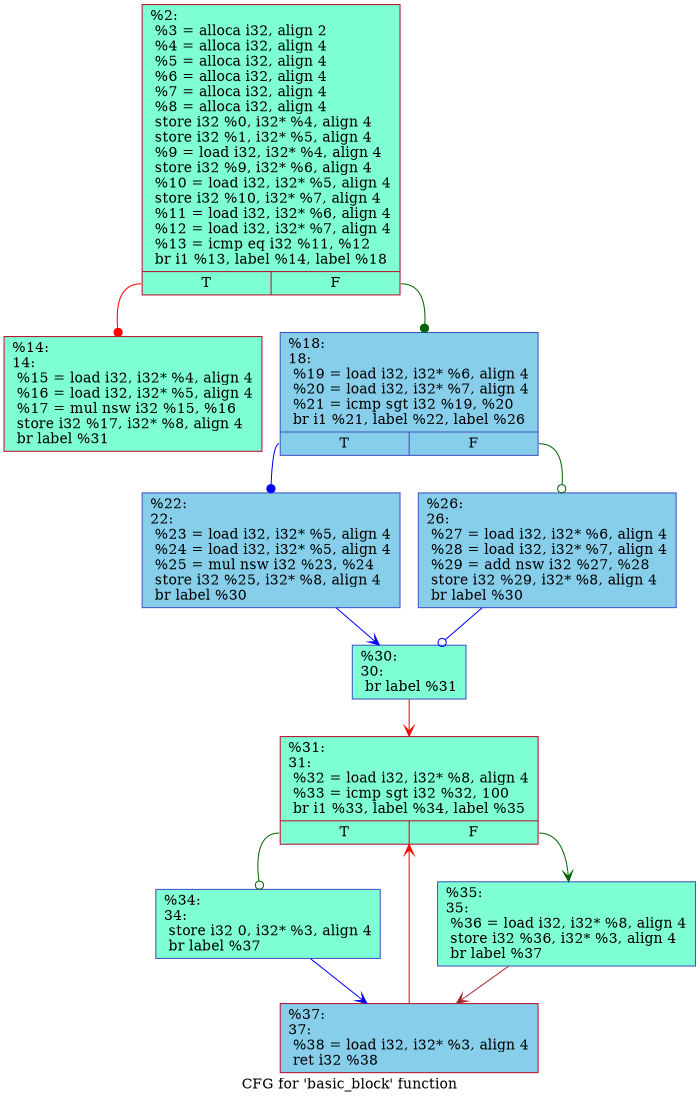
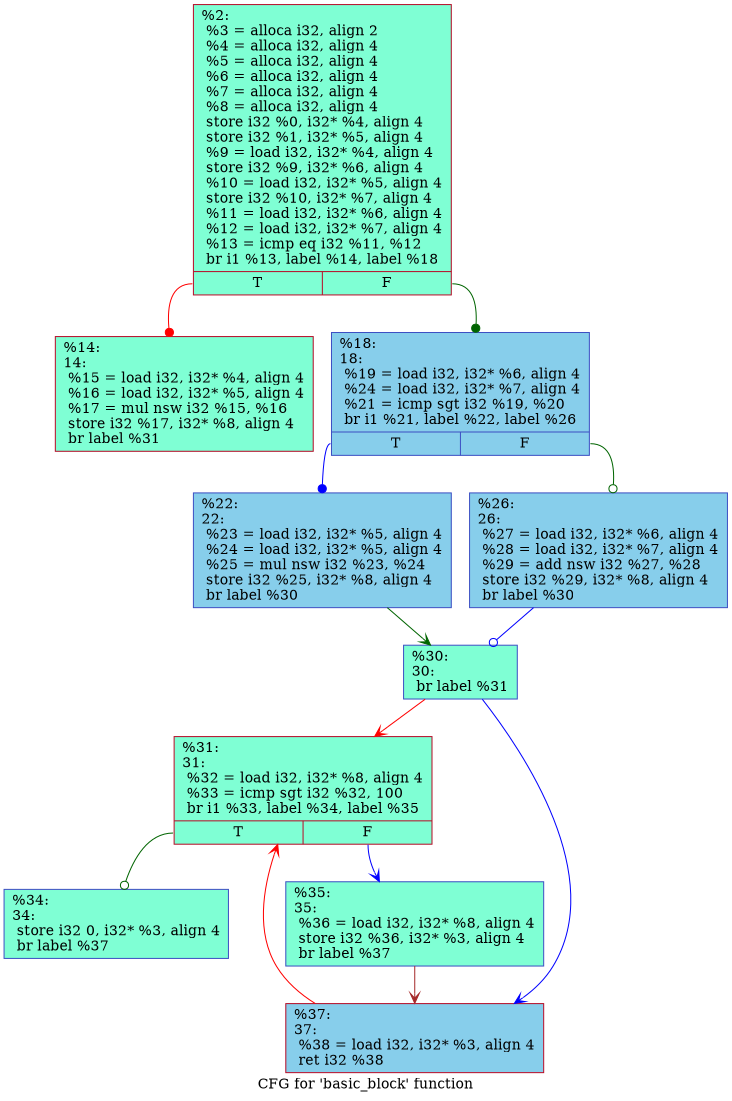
node "%18:": text "%20 = load i32, i32* %7, align 4" -> "%24 = load i32, i32* %7, align 4"
edge "%22:" -> "%30:": color blue -> darkgreen
edge "%31:" -> "%35:": color darkgreen -> blue
edge "%34:" -> "%37:": now "%30:" -> "%37:"
